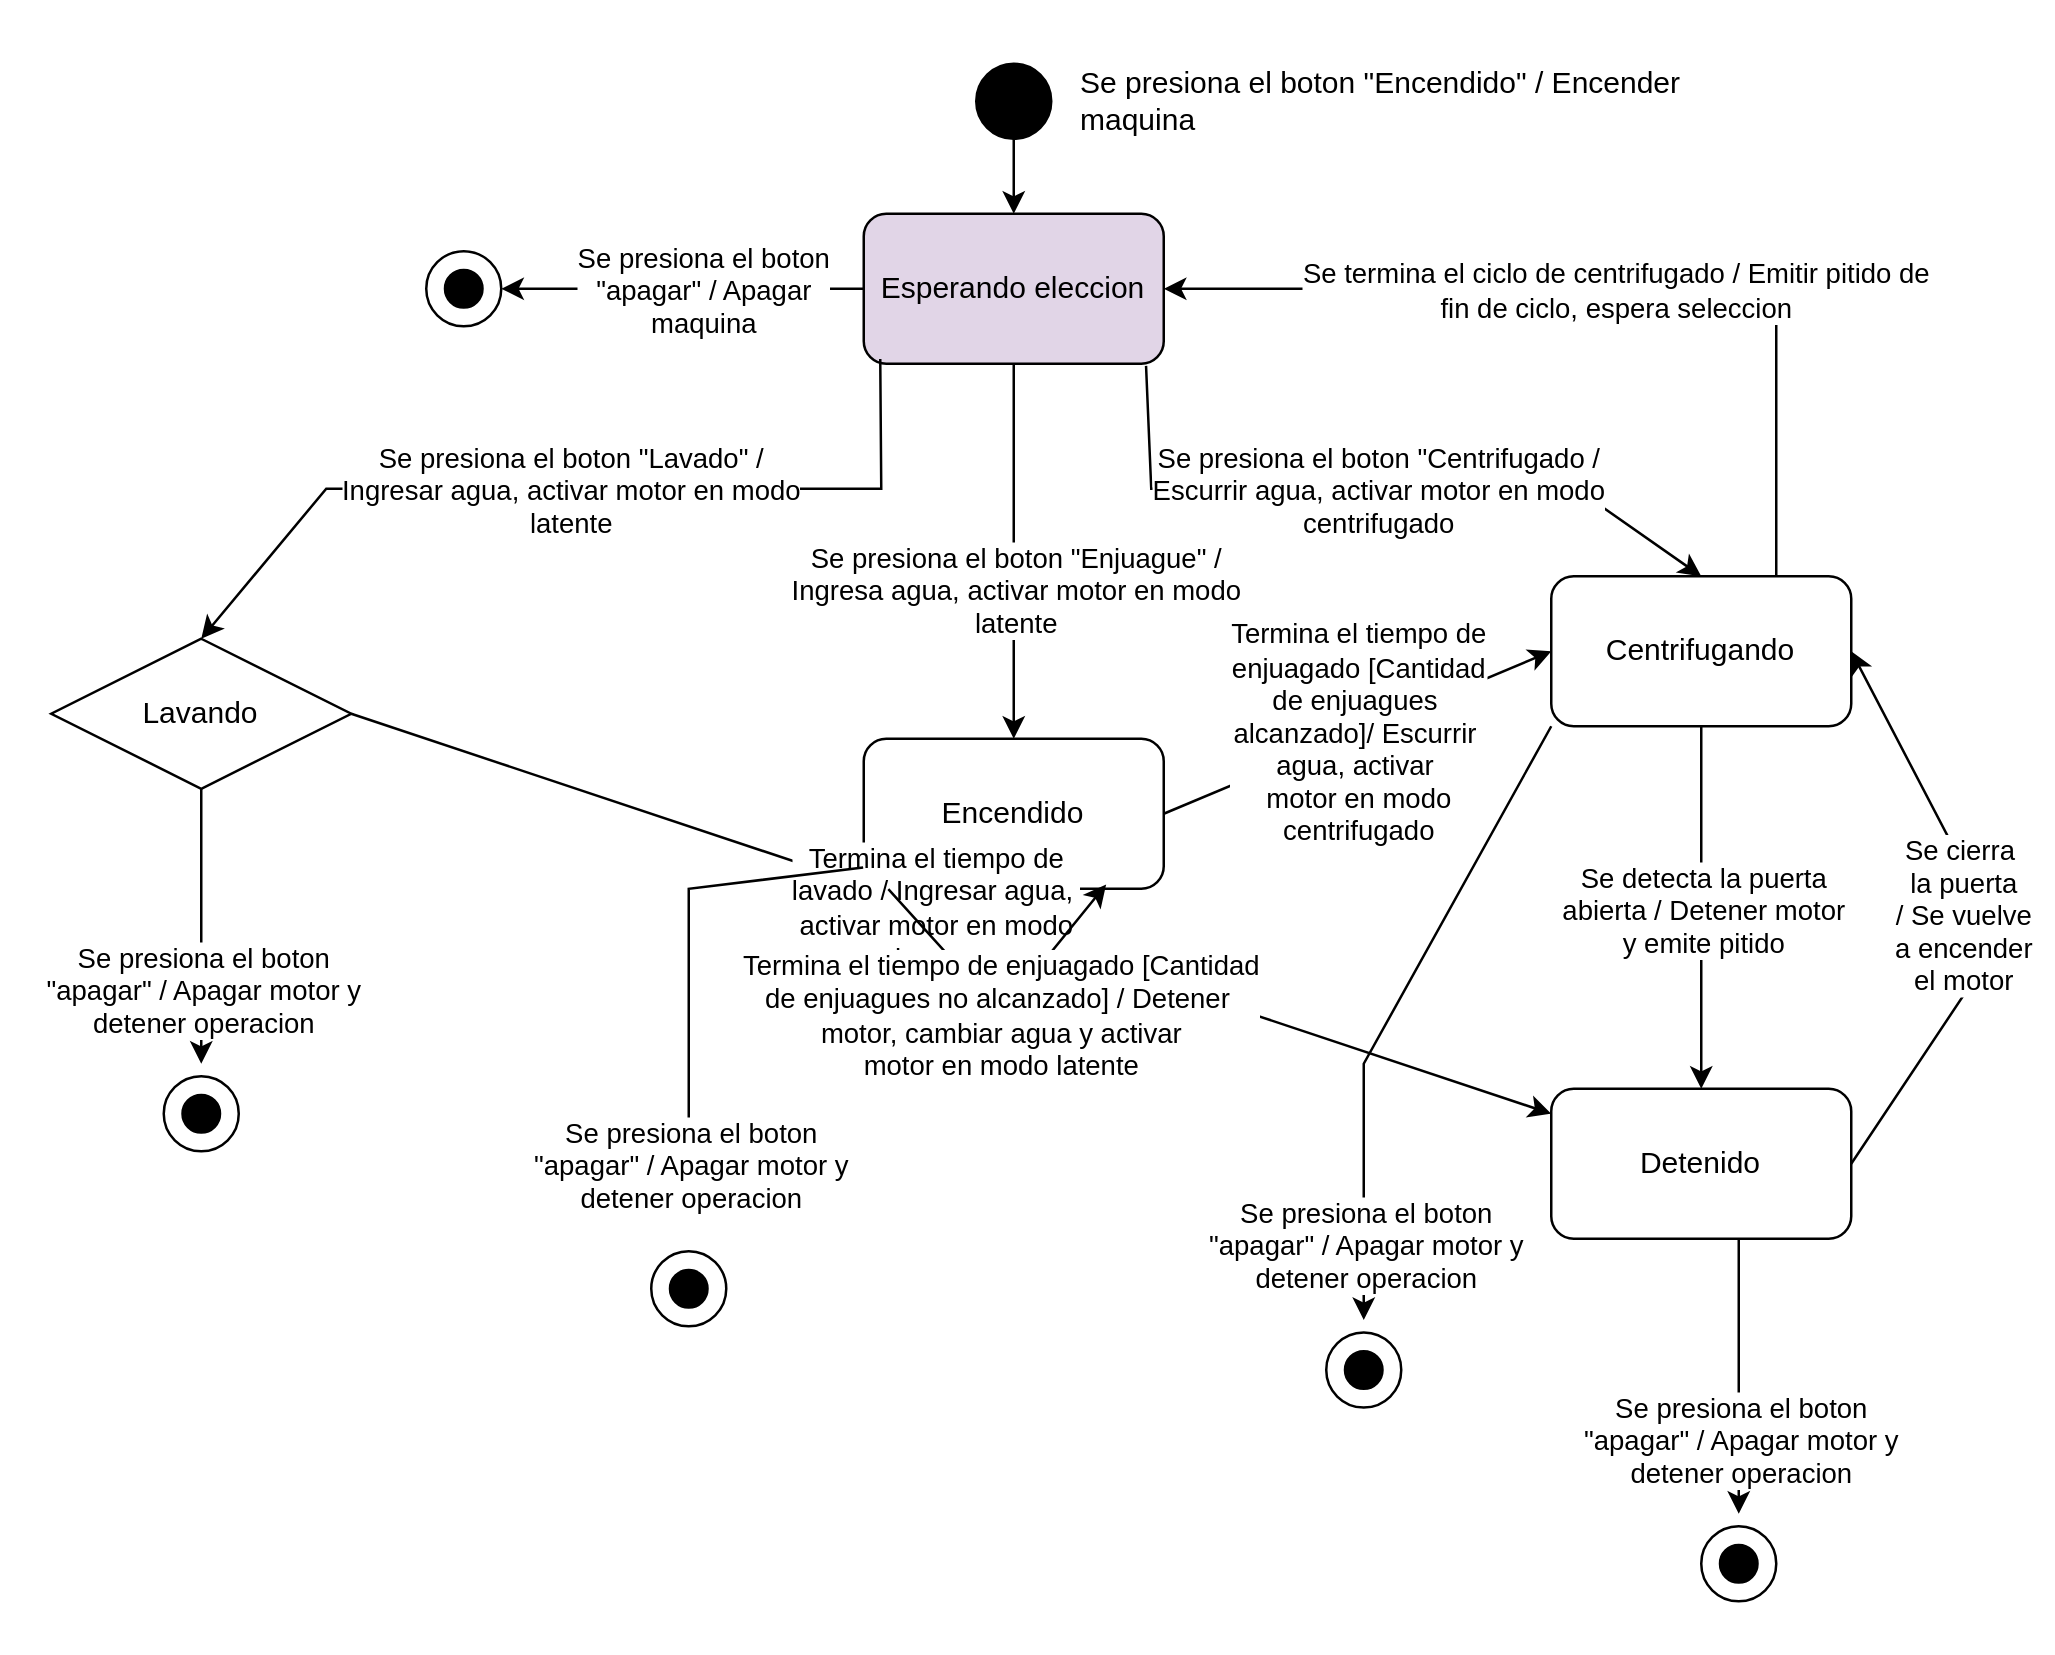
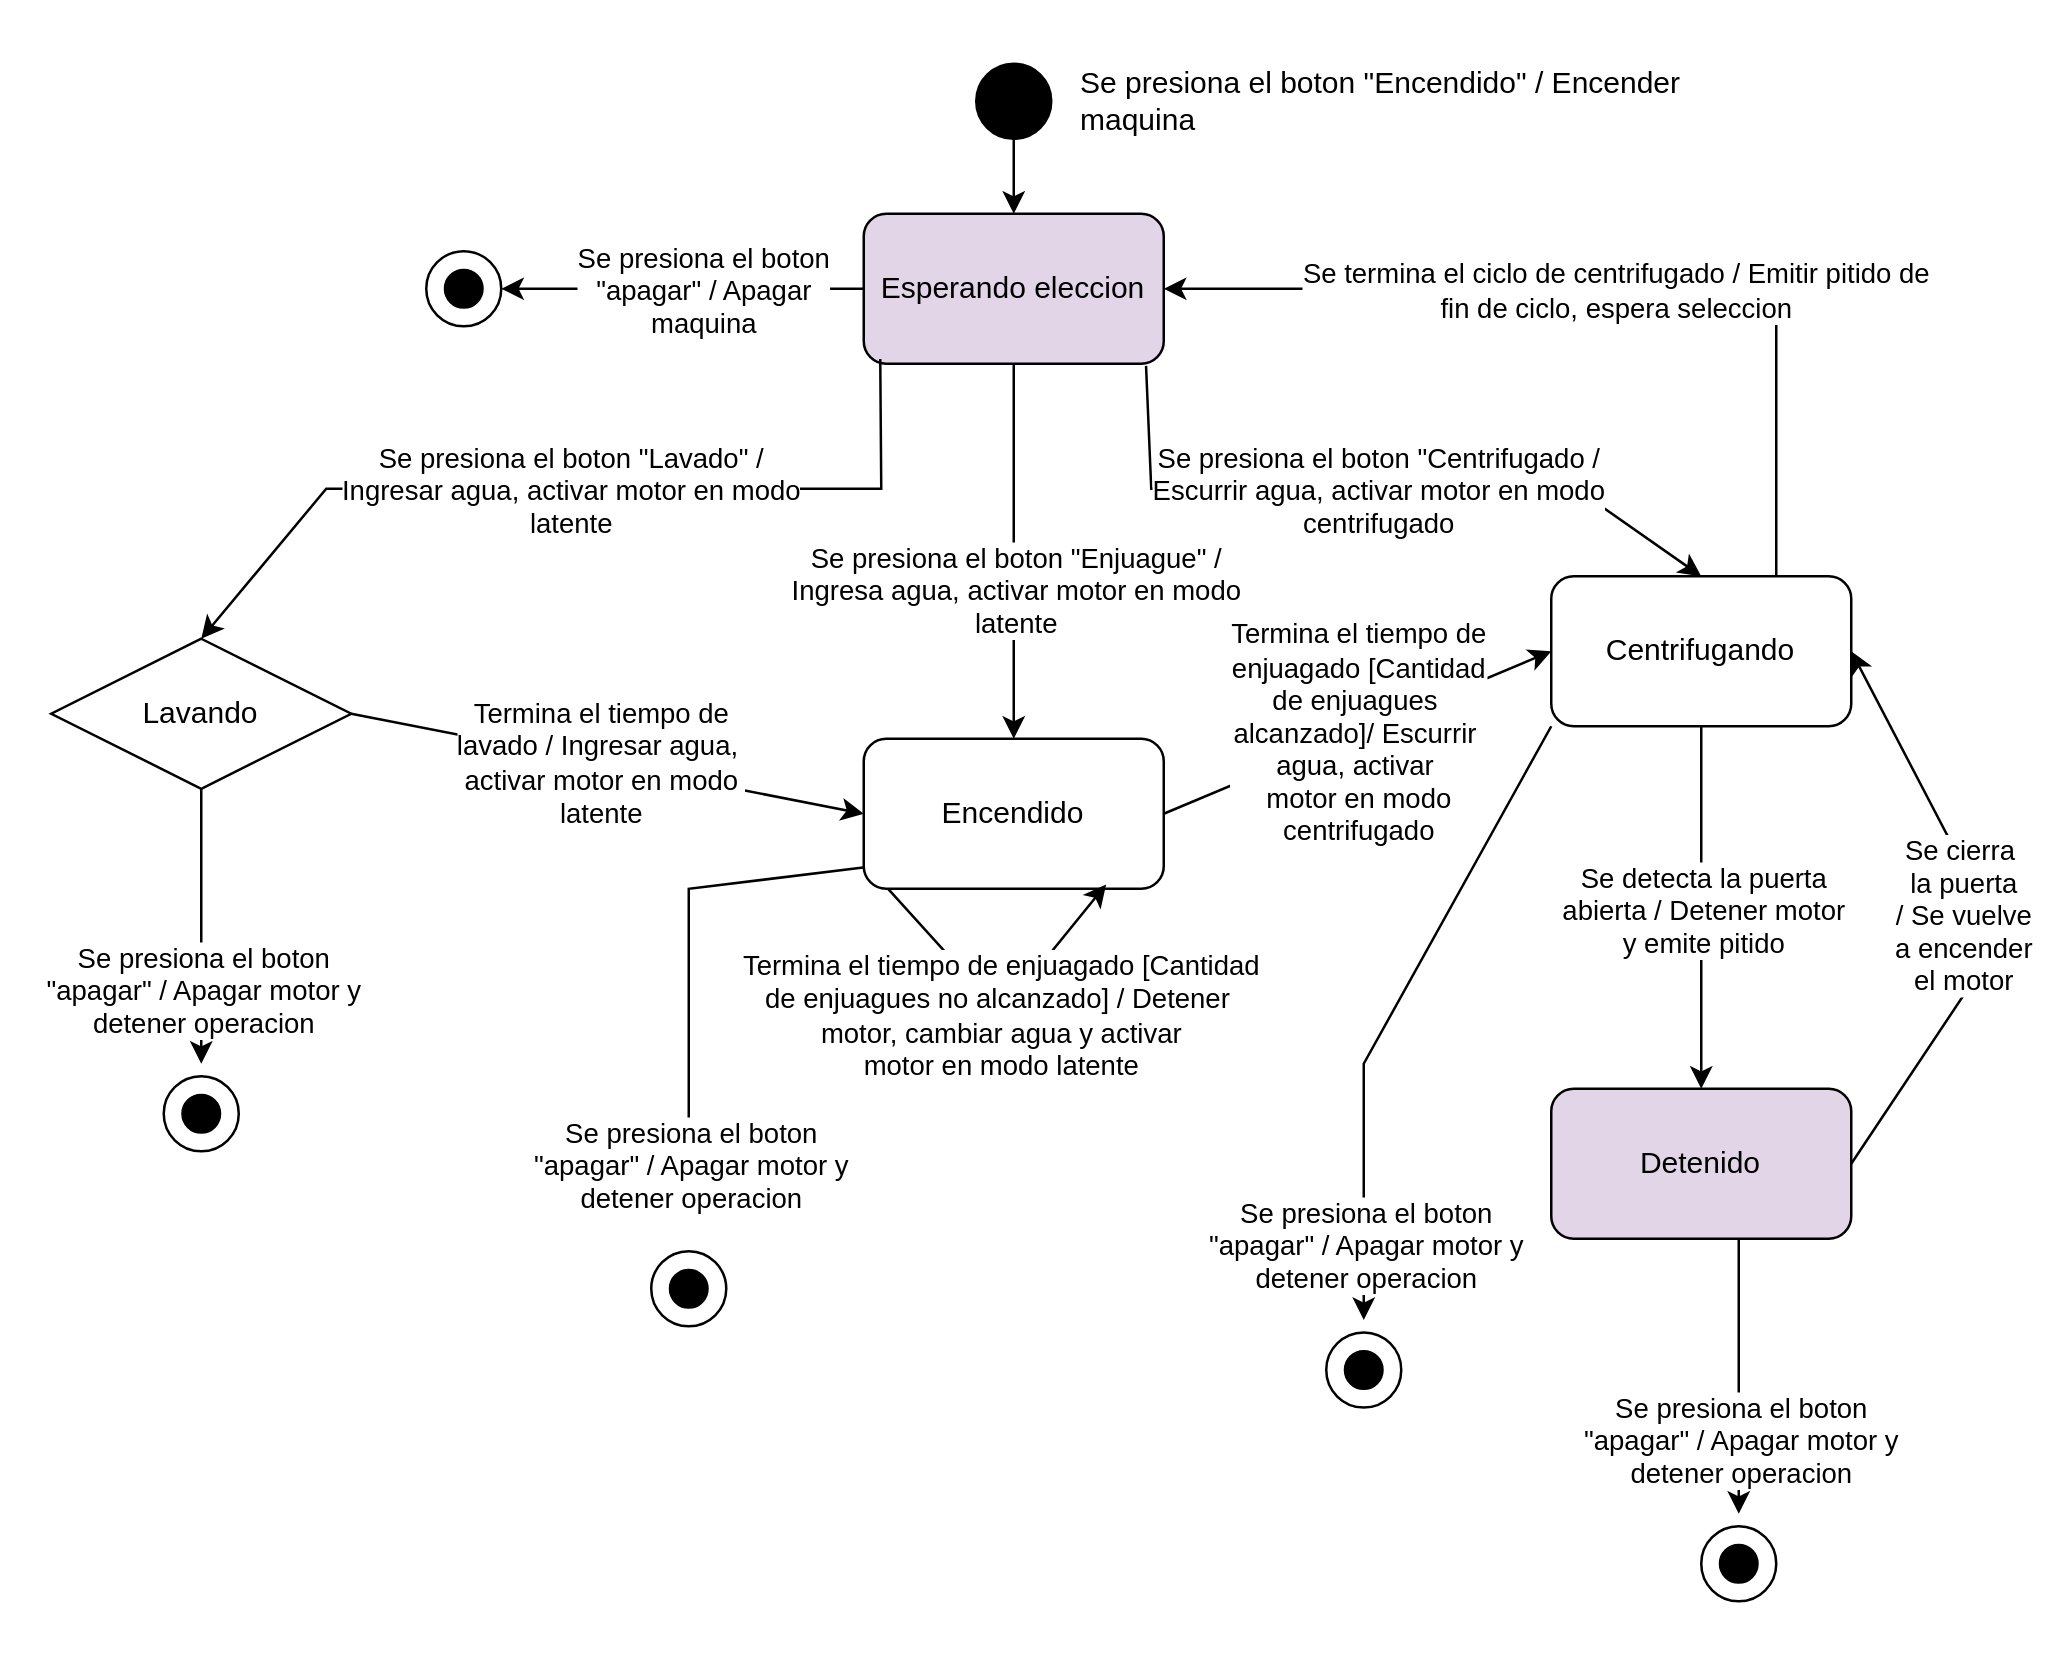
edge "Lavando" -> "Detenido": now "Lavando" -> "Encendido"
node "Detenido": fillcolor #ffffff -> #e1d5e7
